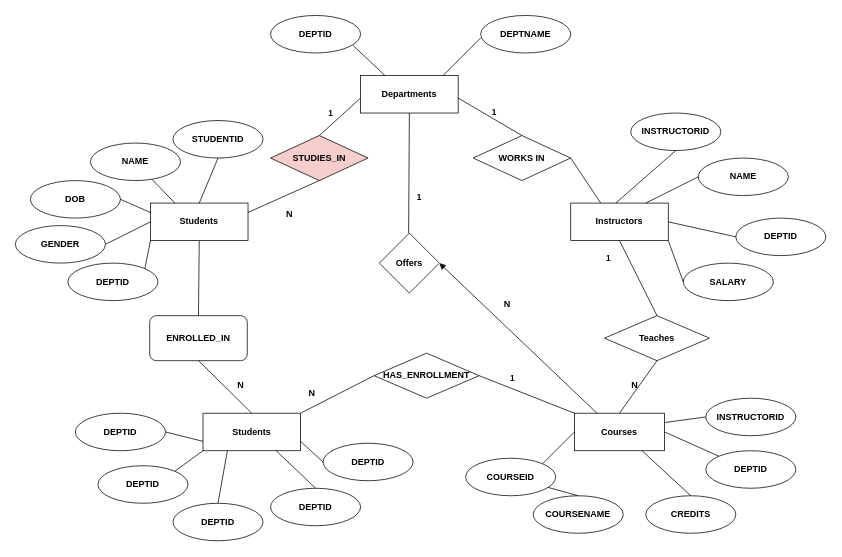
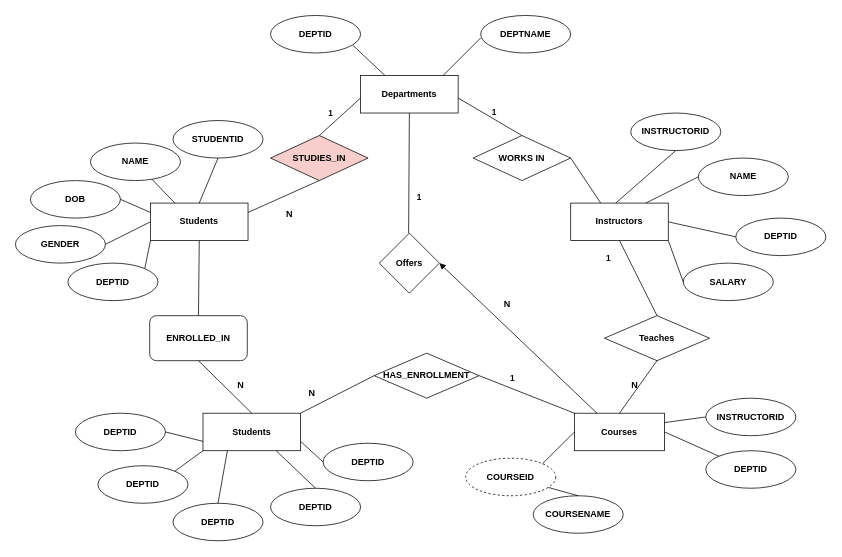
edge "Courses" -- "CREDITS": removed
node "COURSEID": style solid -> dashed
node "CREDITS": removed
